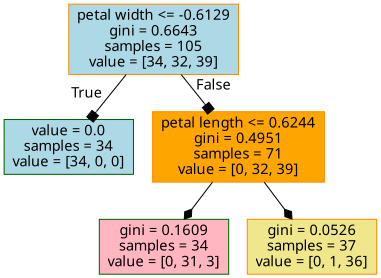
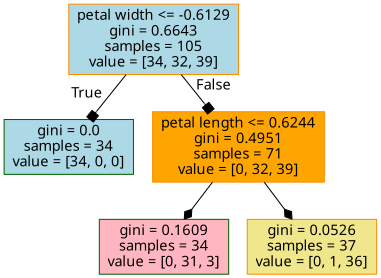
node "value = 0.0 samples = 34 value = [34, 0, 0]": label "value = 0.0 samples = 34 value = [34, 0, 0]" -> "gini = 0.0 samples = 34 value = [34, 0, 0]"
